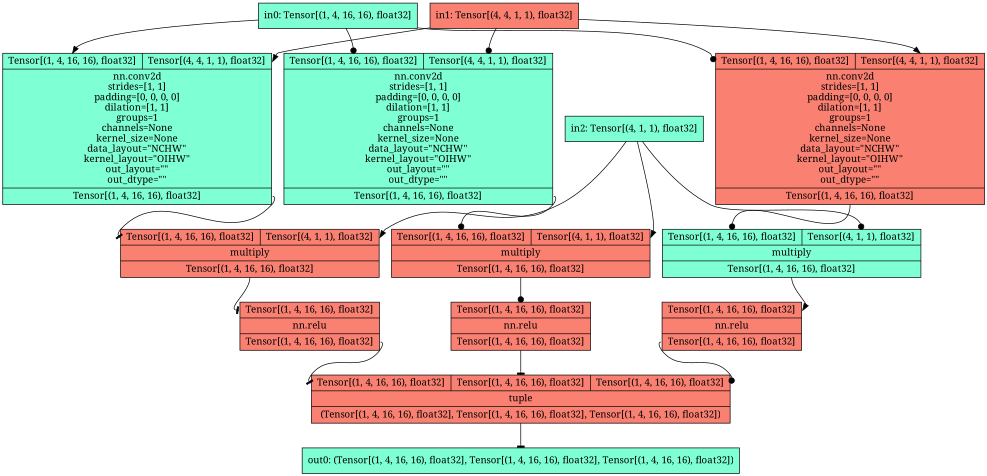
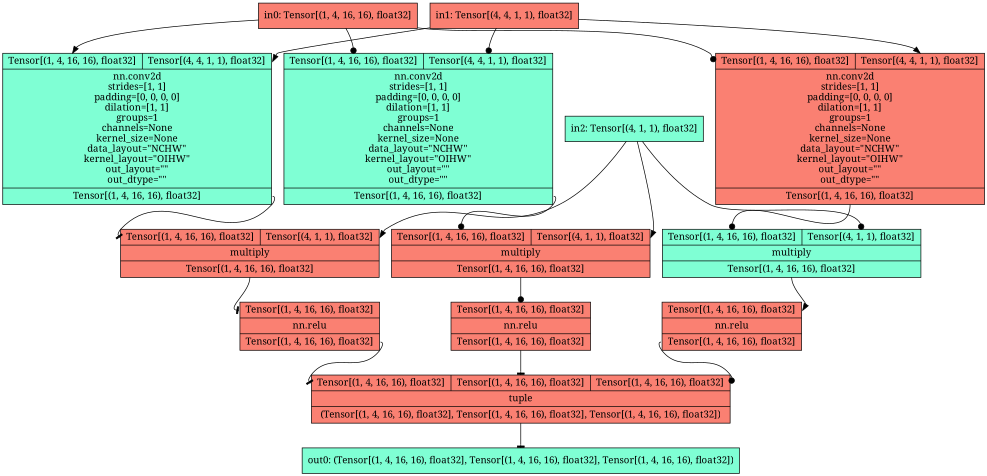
node "in0: Tensor[(1, 4, 16, 16), float32]": fillcolor aquamarine -> salmon
